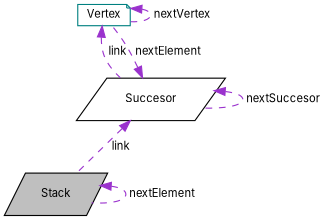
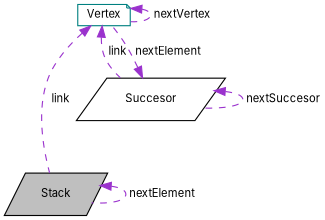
edge "Stack" -> "Succesor": now "Stack" -> "Vertex"
